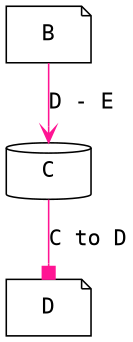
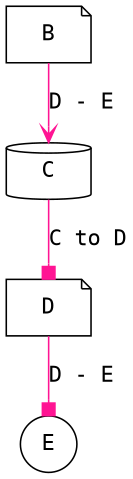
node "E": added
